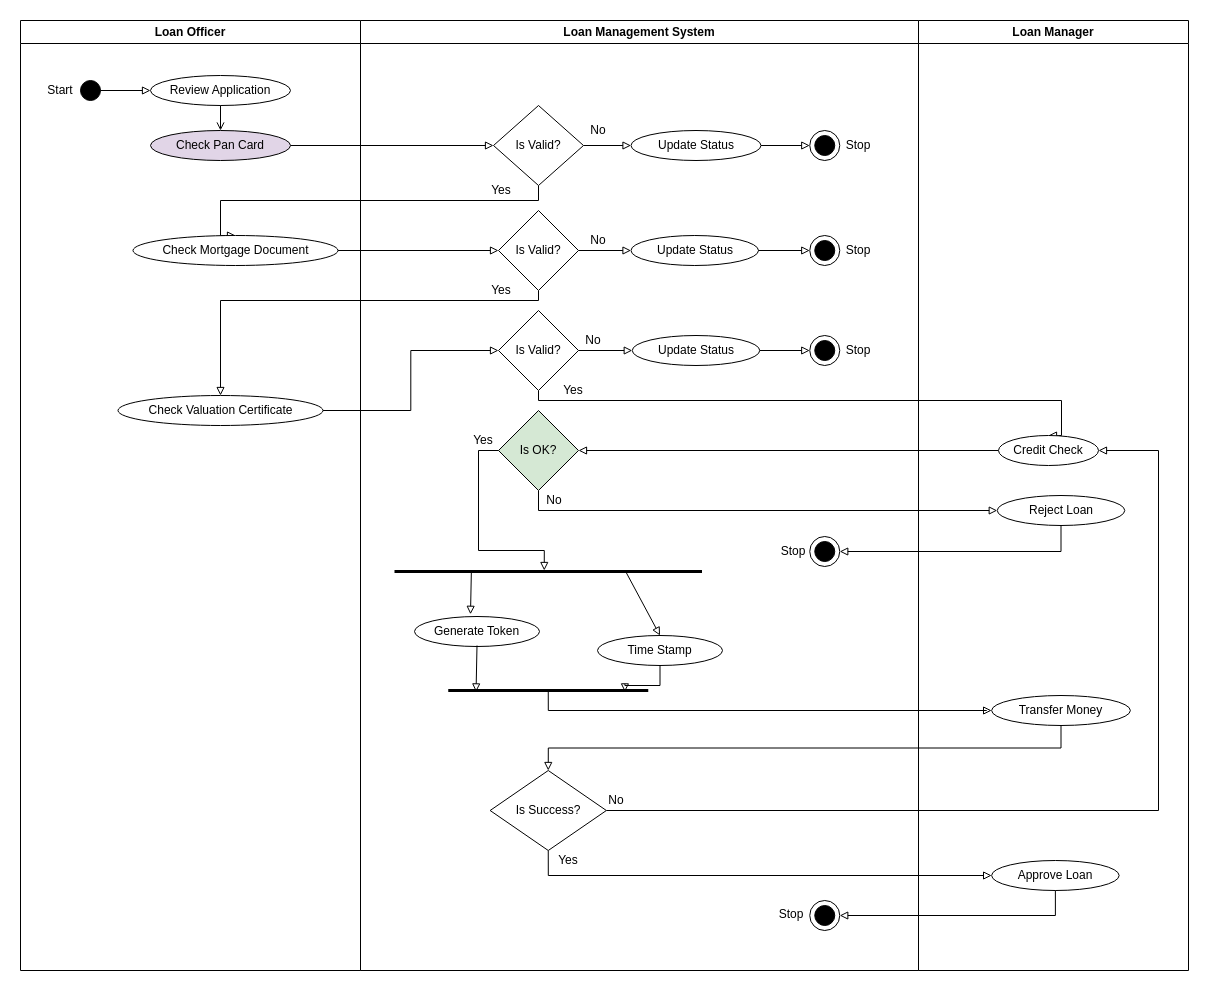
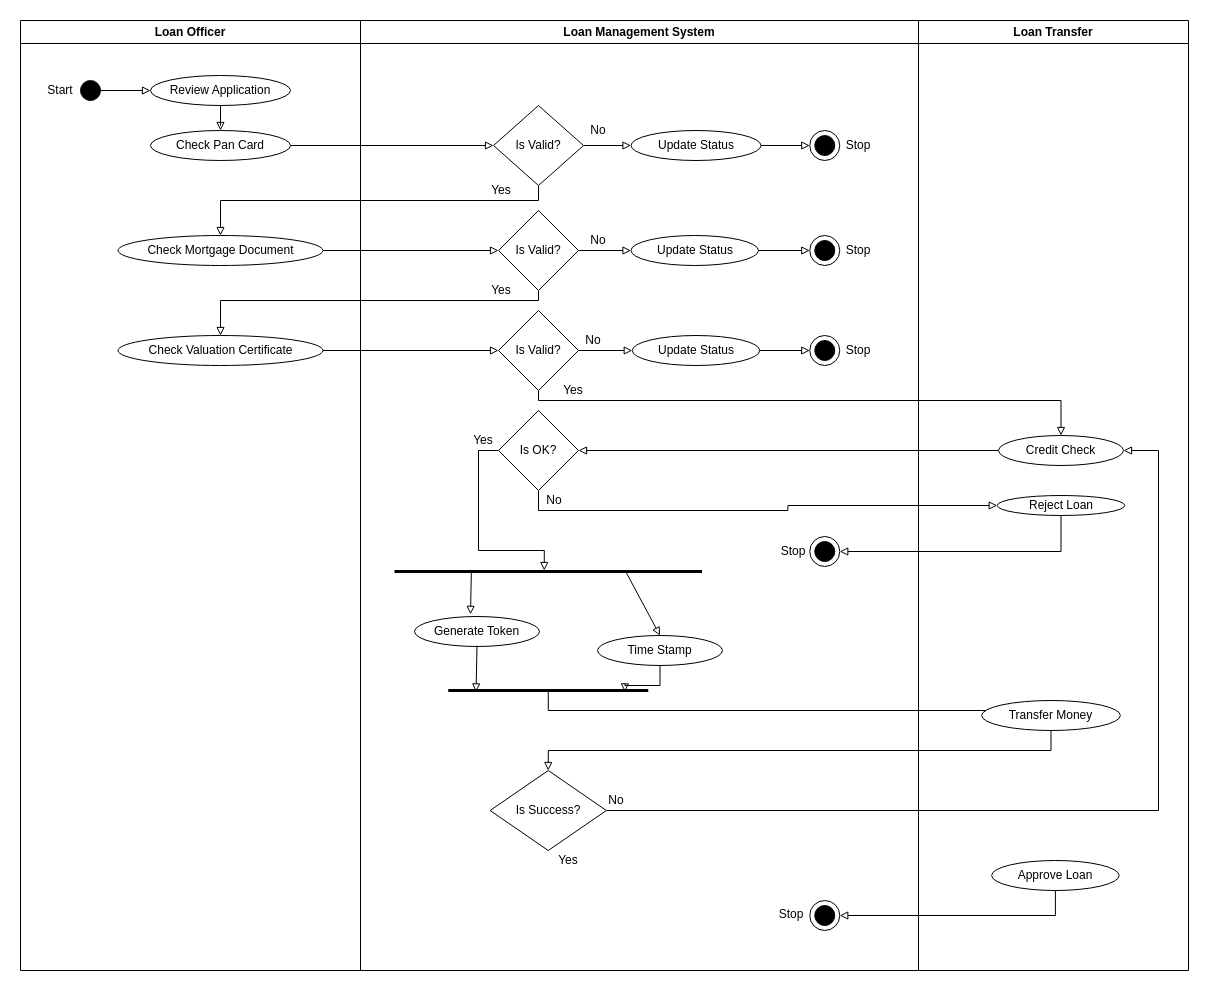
node "Loan Manager": label "Loan Manager" -> "Loan Transfer"
edge "Review Application" -> "Check Pan Card": arrowhead open -> block
node "Check Pan Card": fillcolor #e1d5e7 -> #ffffff
node "Check Mortgage Document": moved (236, 251) -> (221, 251)
node "Check Valuation Certificate": moved (221, 411) -> (221, 351)
node "Is OK?": fillcolor #d5e8d4 -> #ffffff
node "Credit Check": size 100x30 -> 125x30
node "Reject Loan": size 128x30 -> 128x20
node "Transfer Money": moved (1061, 711) -> (1051, 716)
edge "Is Success?" -> "Approve Loan": removed
